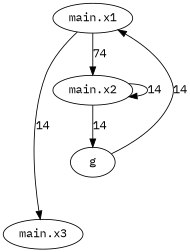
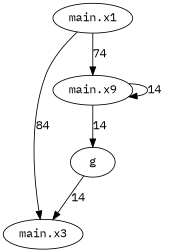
node "main.x2": label "main.x2" -> "main.x9"
edge "g" -> "main.x1": now "g" -> "main.x3"
edge "main.x1" -> "main.x3": label "14" -> "84"
